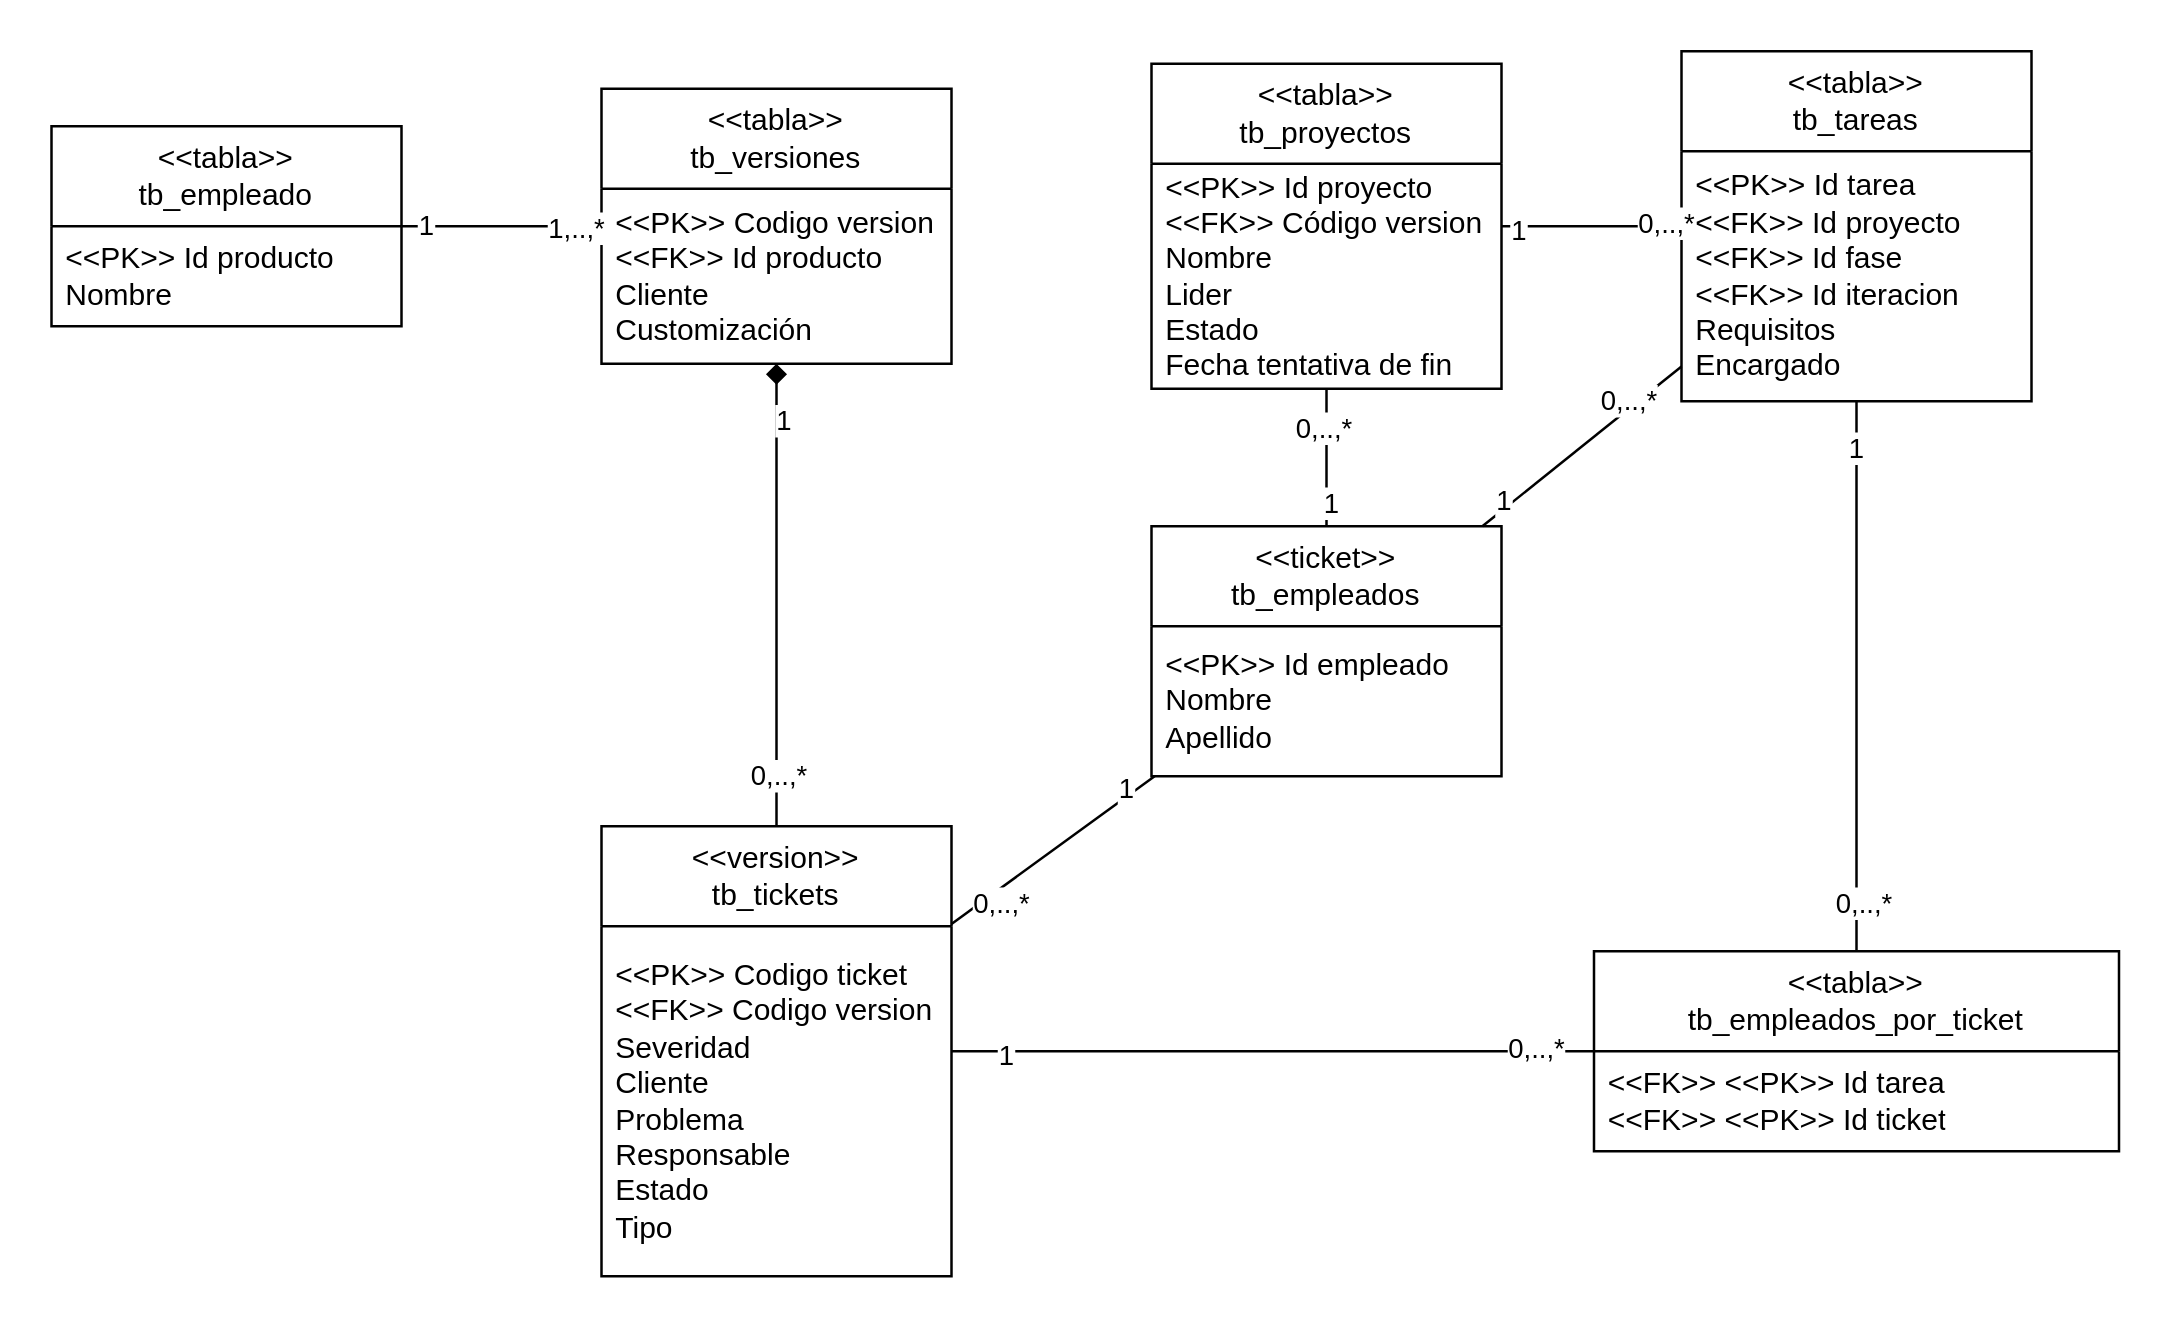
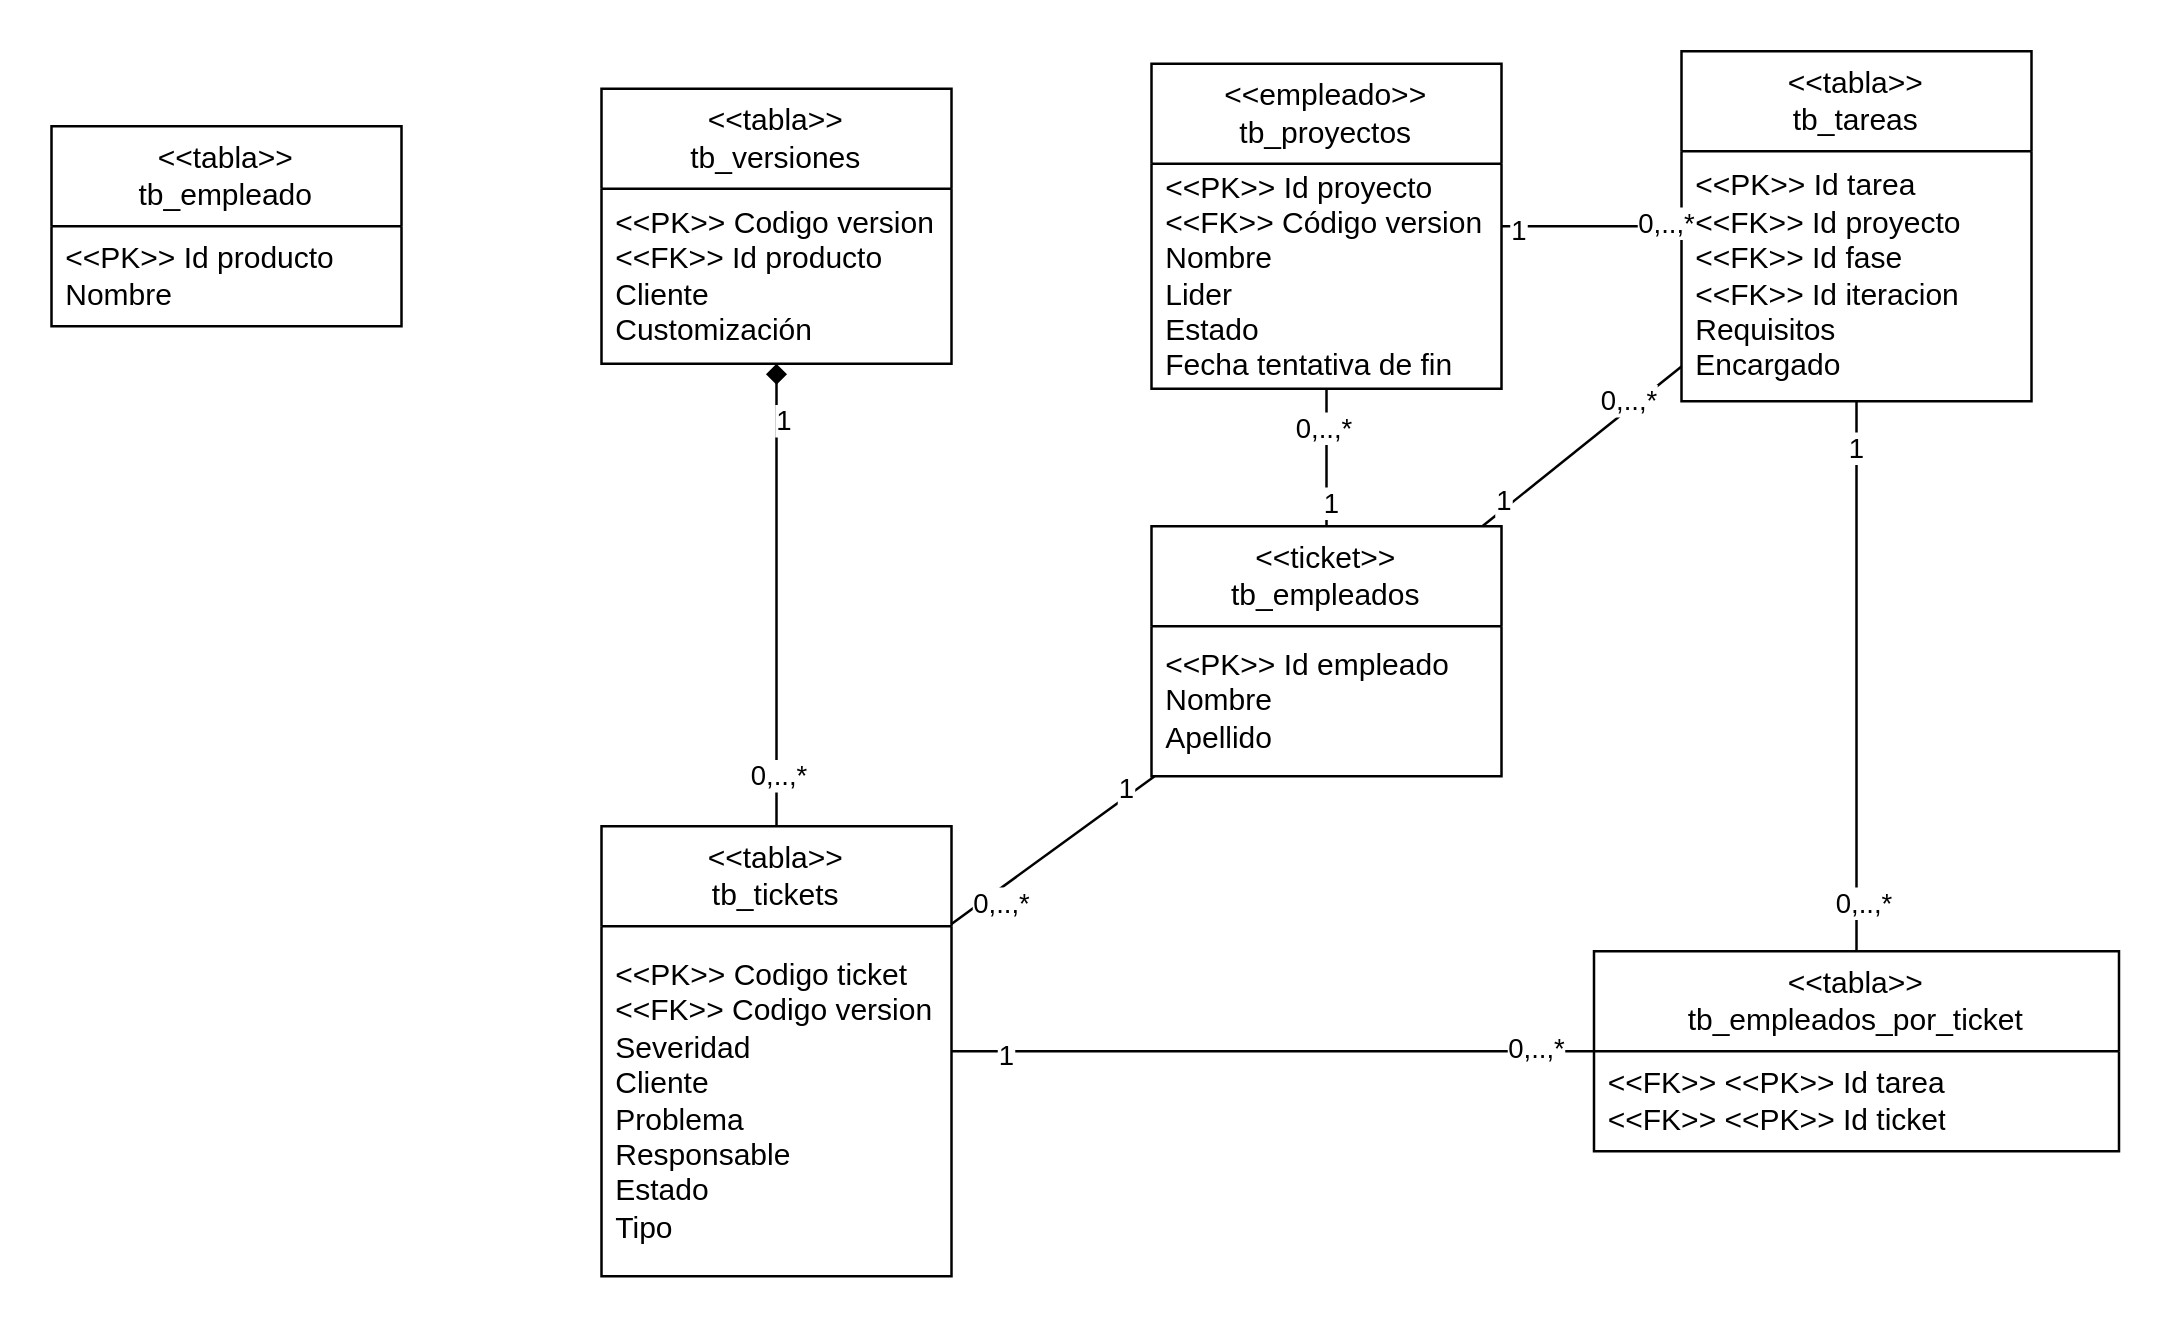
node "<<tabla>>tb_proyectos": label "<<tabla>>tb_proyectos" -> "<<empleado>>tb_proyectos"
edge "<<tabla>>tb_empleado" -- "<<tabla>>tb_versiones": removed, labels "1", "1,..,*"
node "<<version>>tb_tickets": label "<<version>>tb_tickets" -> "<<tabla>>tb_tickets"
